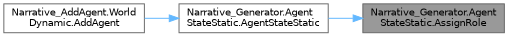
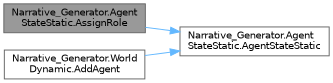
node "Narrative_AddAgent.World Dynamic.AddAgent": label "Narrative_AddAgent.World Dynamic.AddAgent" -> "Narrative_Generator.World Dynamic.AddAgent"
edge "Narrative_Generator.Agent StateStatic.AgentStateStatic" -> "Narrative_Generator.Agent StateStatic.AssignRole": reversed
